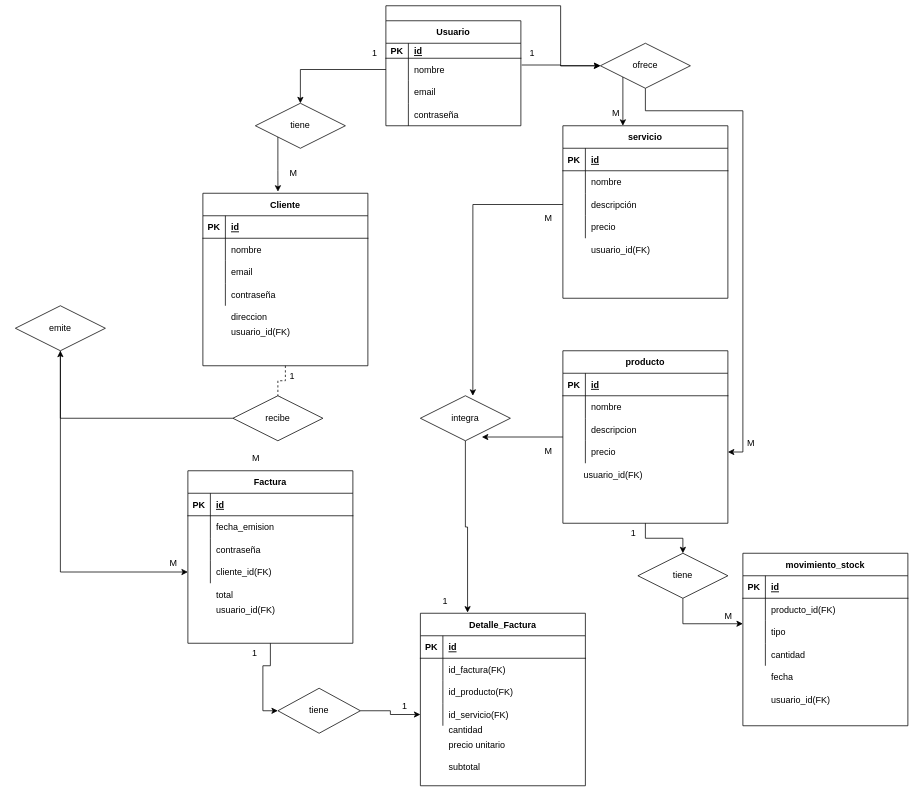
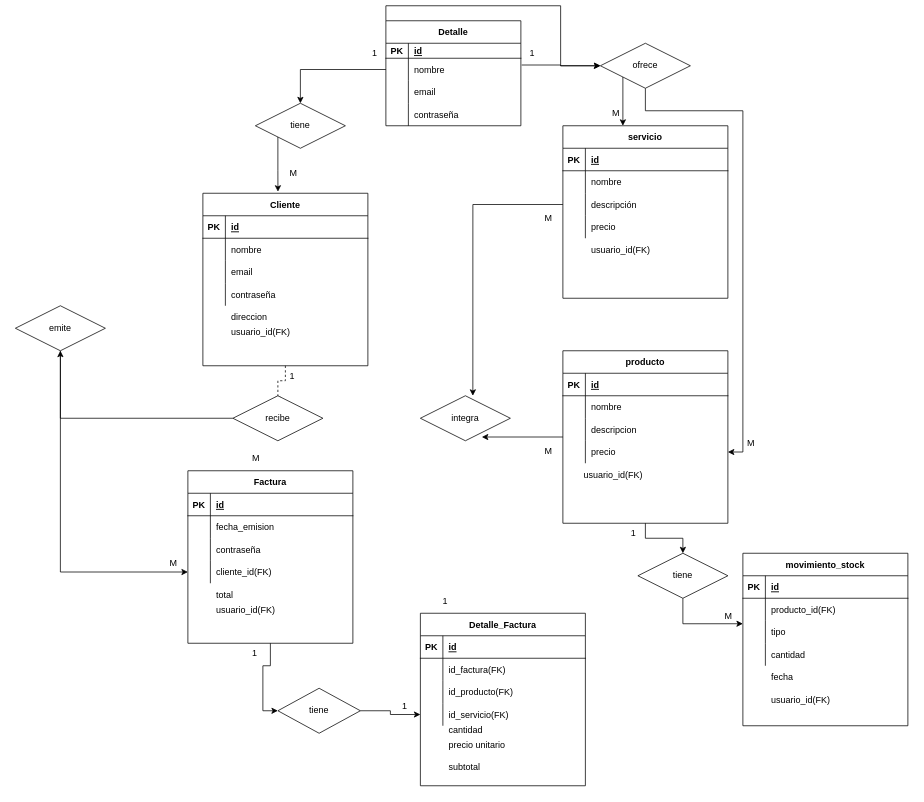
node "Usuario": label "Usuario" -> "Detalle"
edge "integra" -> "Detalle_Factura": removed
